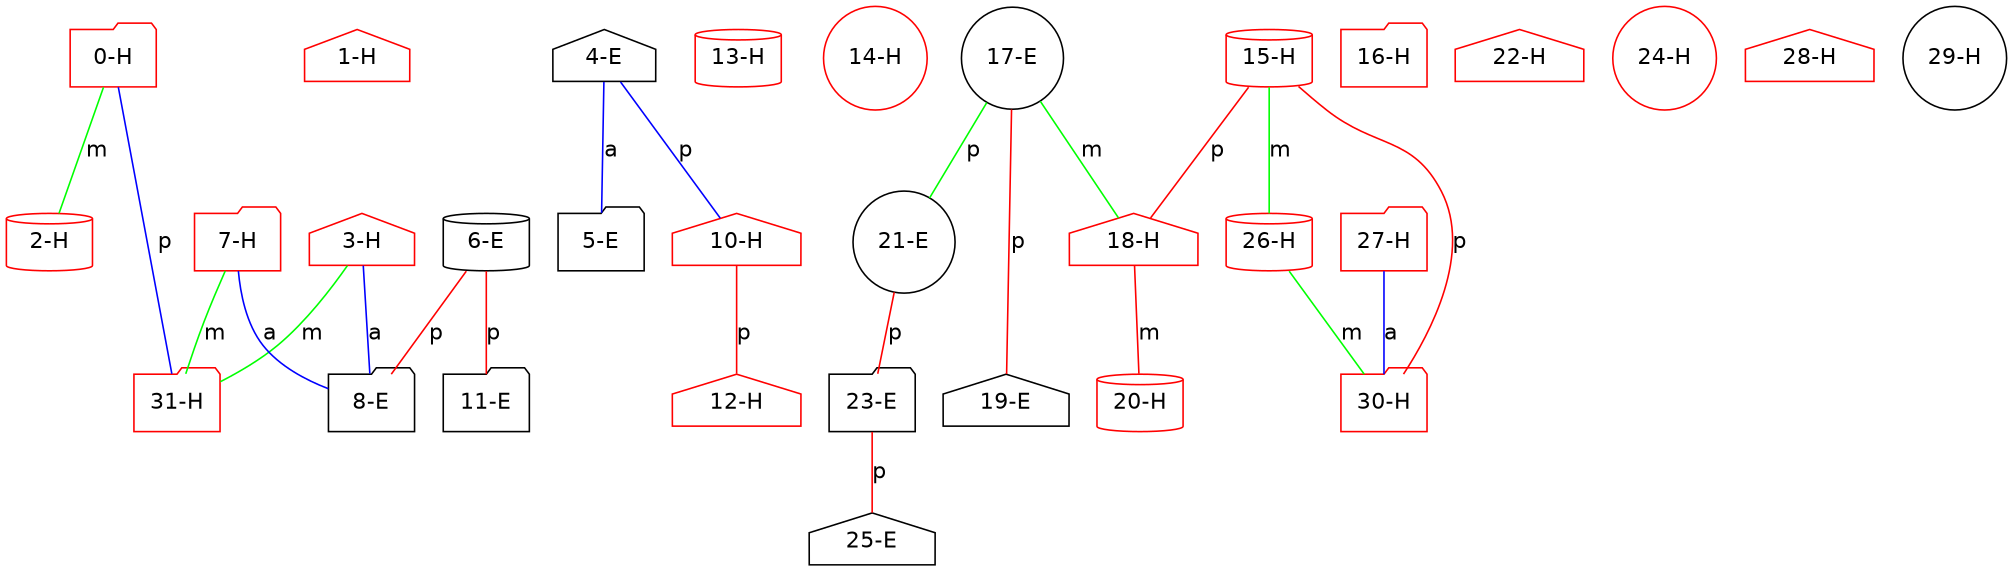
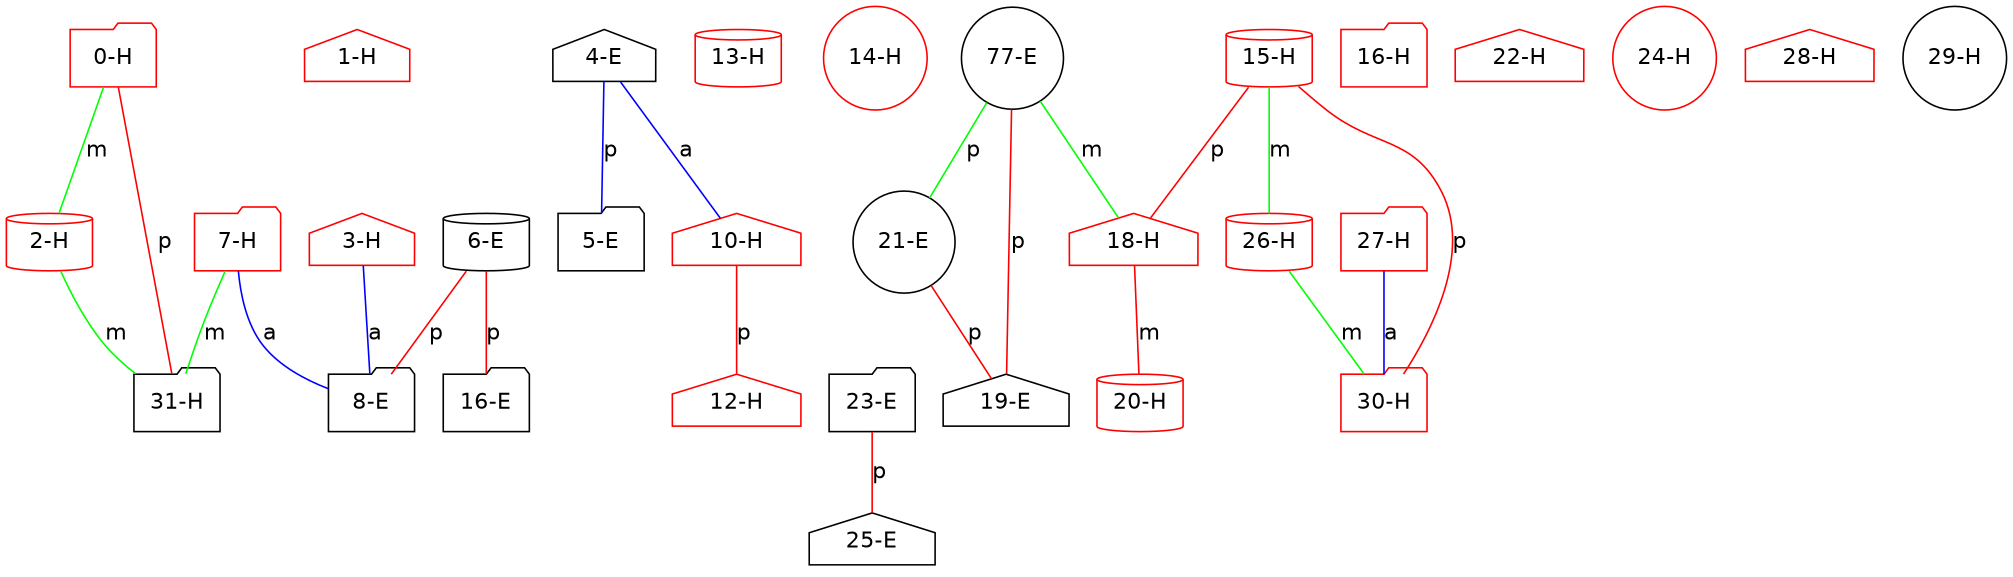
node "17-E": label "17-E" -> "77-E"
edge "4-E" -- "5-E": label "a" -> "p"
edge "4-E" -- "10-H": label "p" -> "a"
edge "0-H" -- "31-H": color blue -> red
edge "3-H" -- "31-H": now "2-H" -- "31-H"
edge "21-E" -- "23-E": now "21-E" -- "19-E"
node "31-H": color red -> black
node "11-E": label "11-E" -> "16-E"
